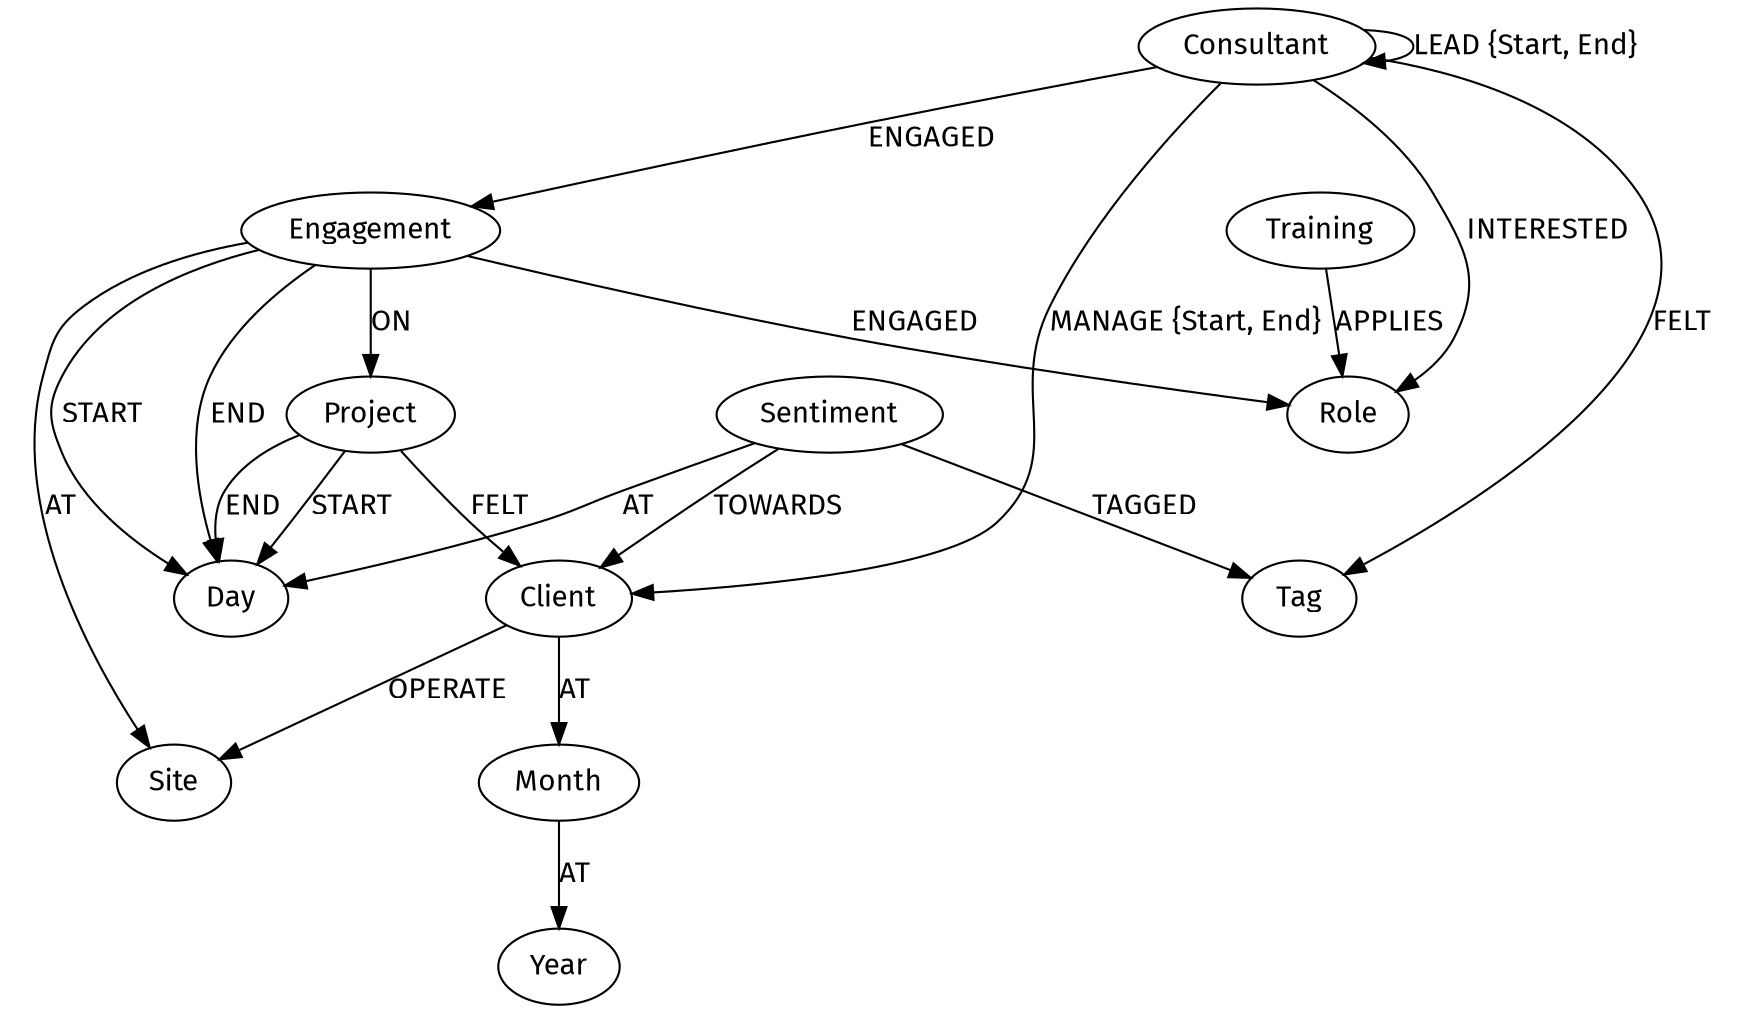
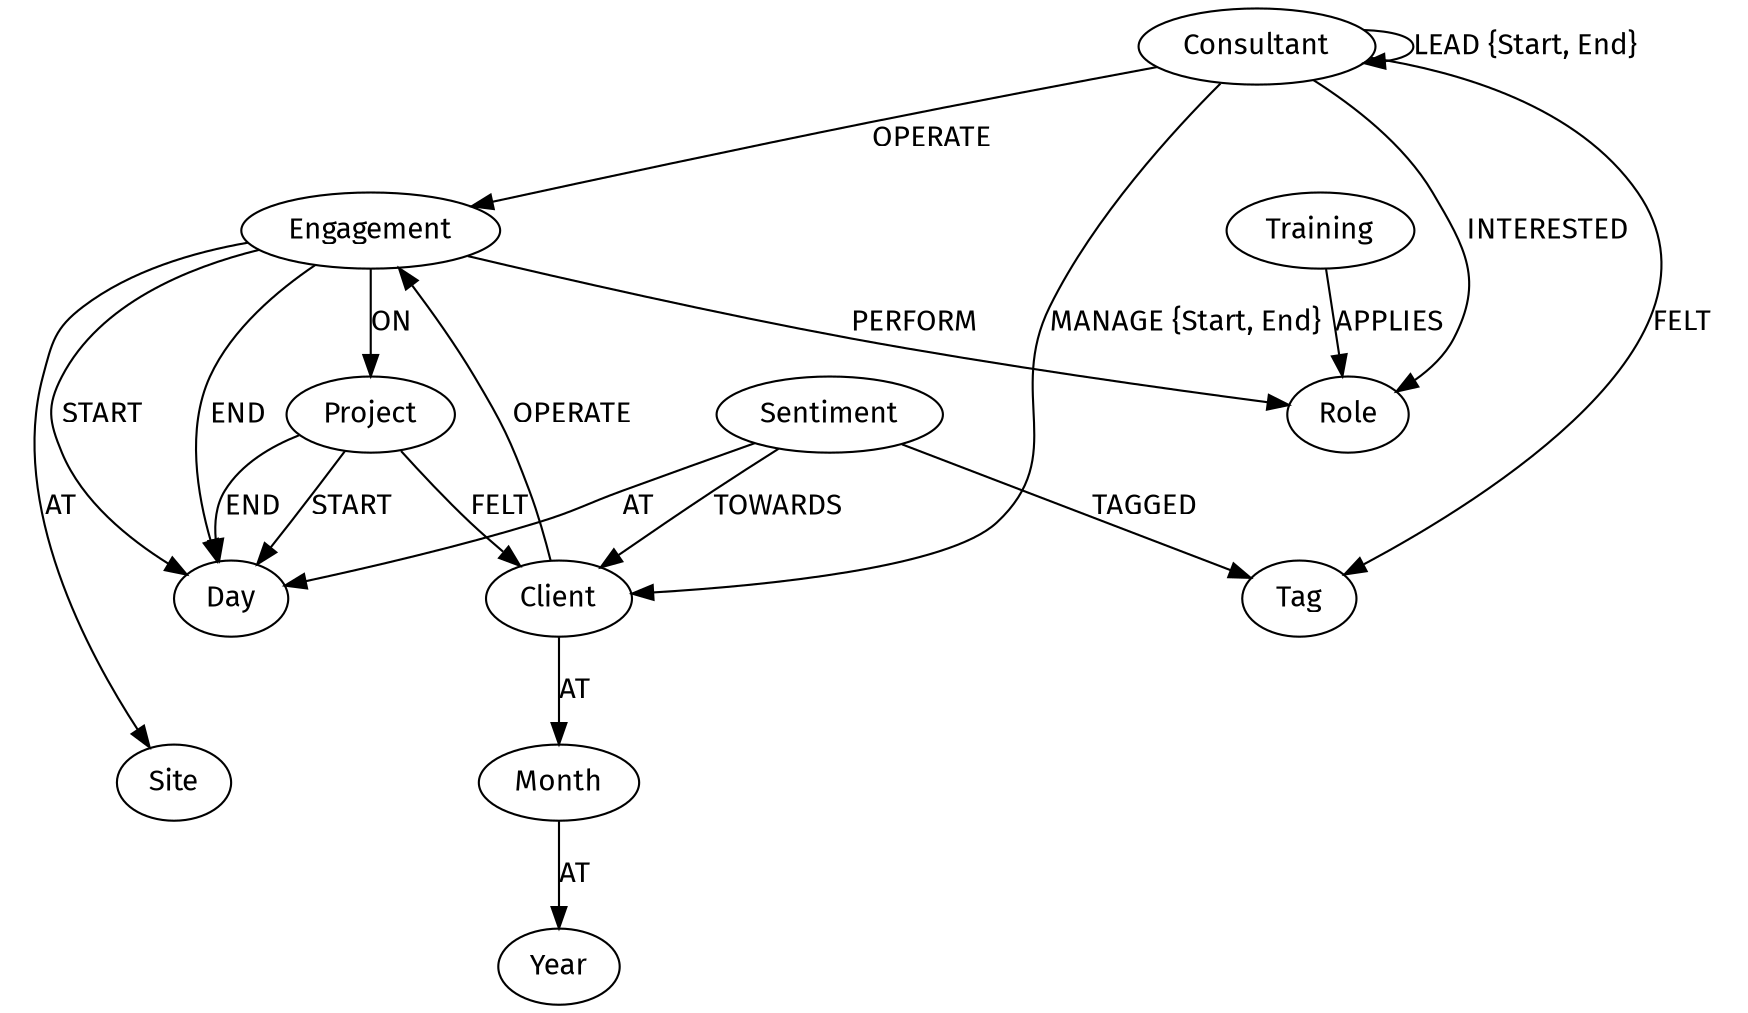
edge "Consultant" -> "Engagement": label "ENGAGED" -> "OPERATE"
edge "Engagement" -> "Role": label "ENGAGED" -> "PERFORM"
edge "Client" -> "Site": now "Client" -> "Engagement"
